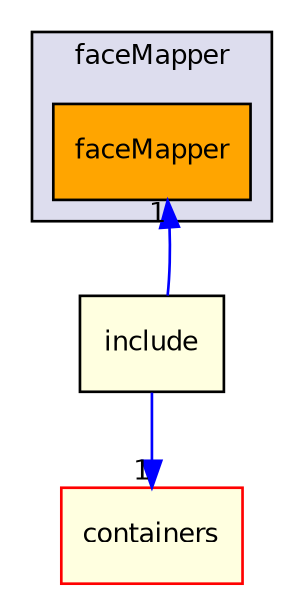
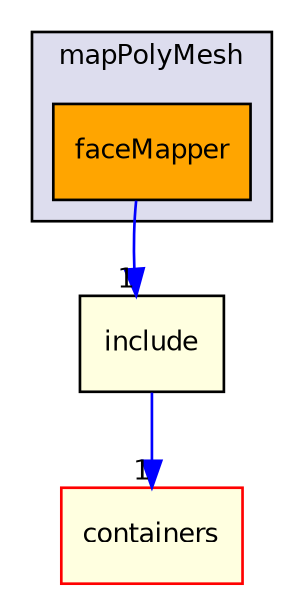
cluster "faceMapper": label "faceMapper" -> "mapPolyMesh"
edge "include" -> "faceMapper": reversed
